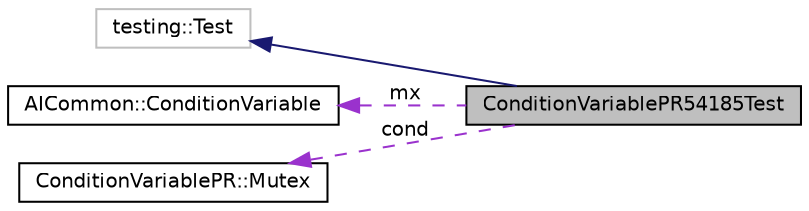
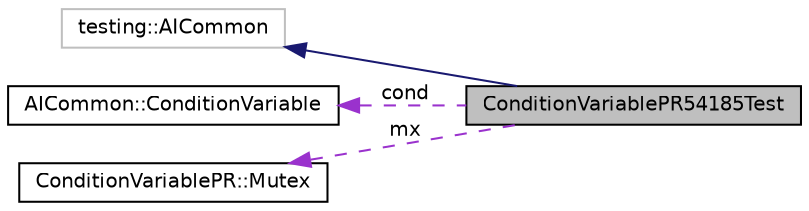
node "testing::Test": label "testing::Test" -> "testing::AICommon"
edge "ConditionVariablePR54185Test" -> "AICommon::ConditionVariable": label " mx" -> " cond"
edge "ConditionVariablePR54185Test" -> "ConditionVariablePR::Mutex": label " cond" -> " mx"
